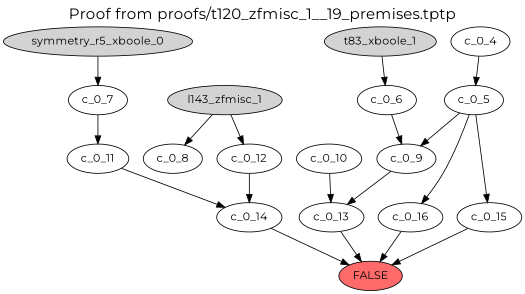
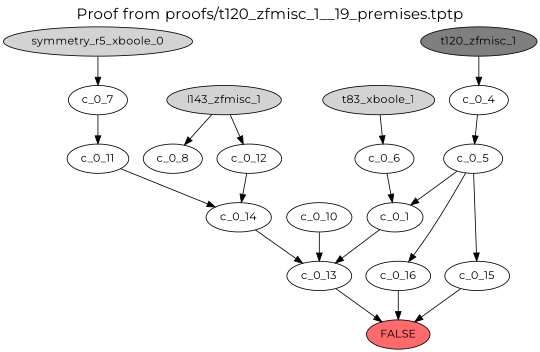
node "t120_zfmisc_1": added
node "c_0_9": label "c_0_9" -> "c_0_1"
edge "c_0_14" -> "FALSE": now "c_0_14" -> "c_0_13"
